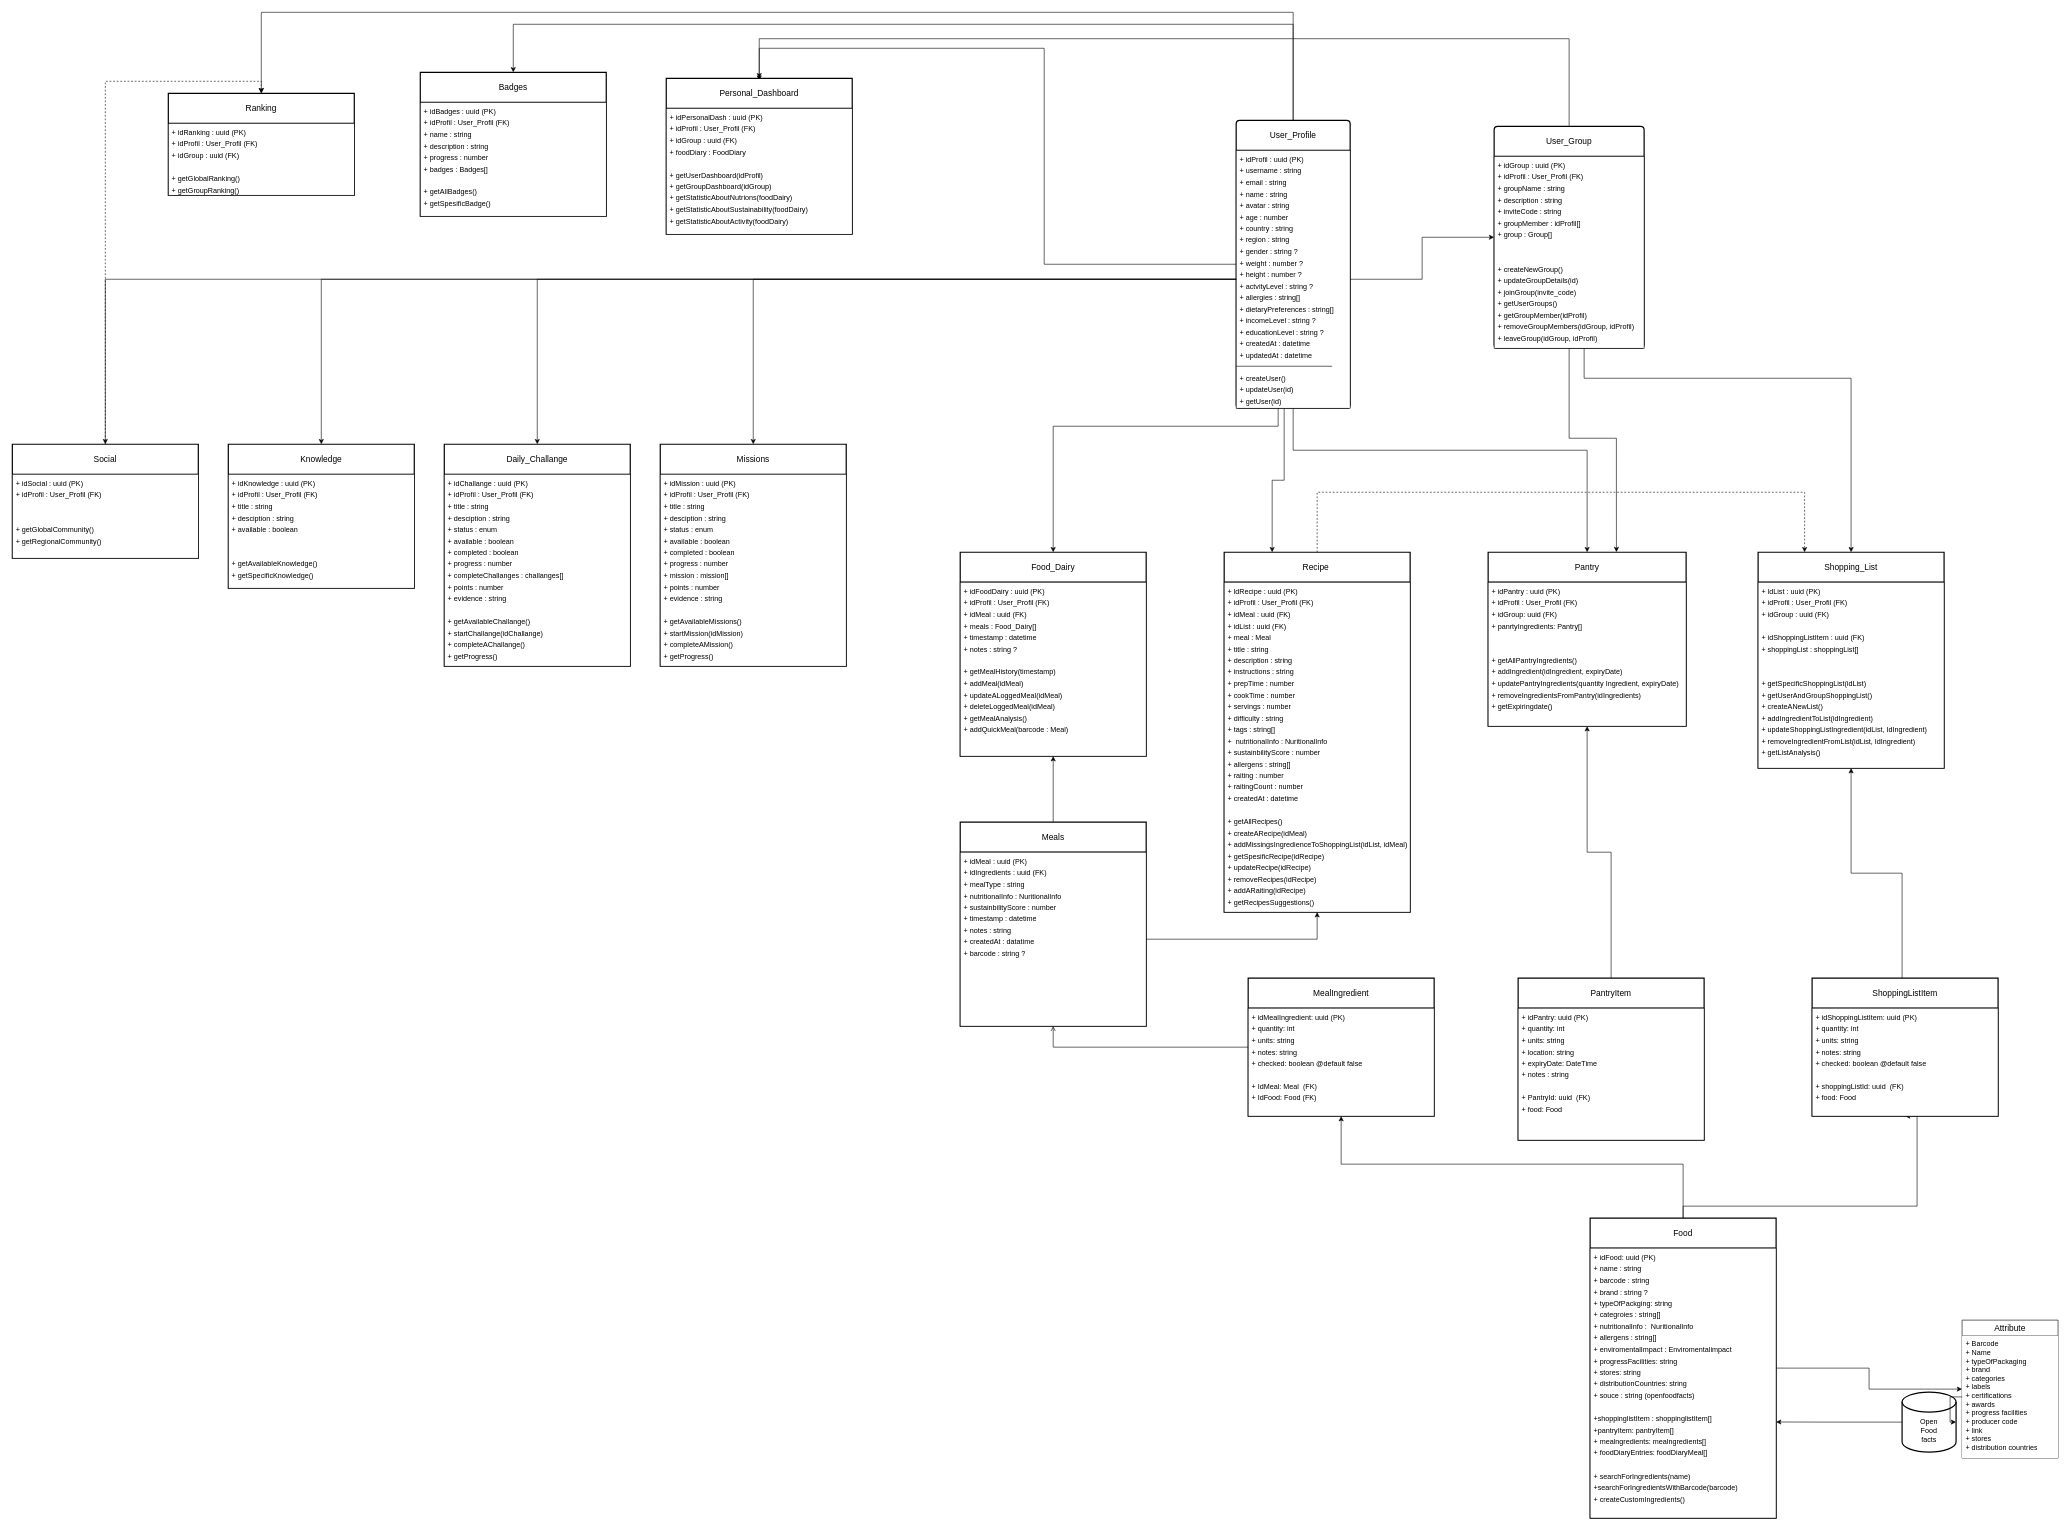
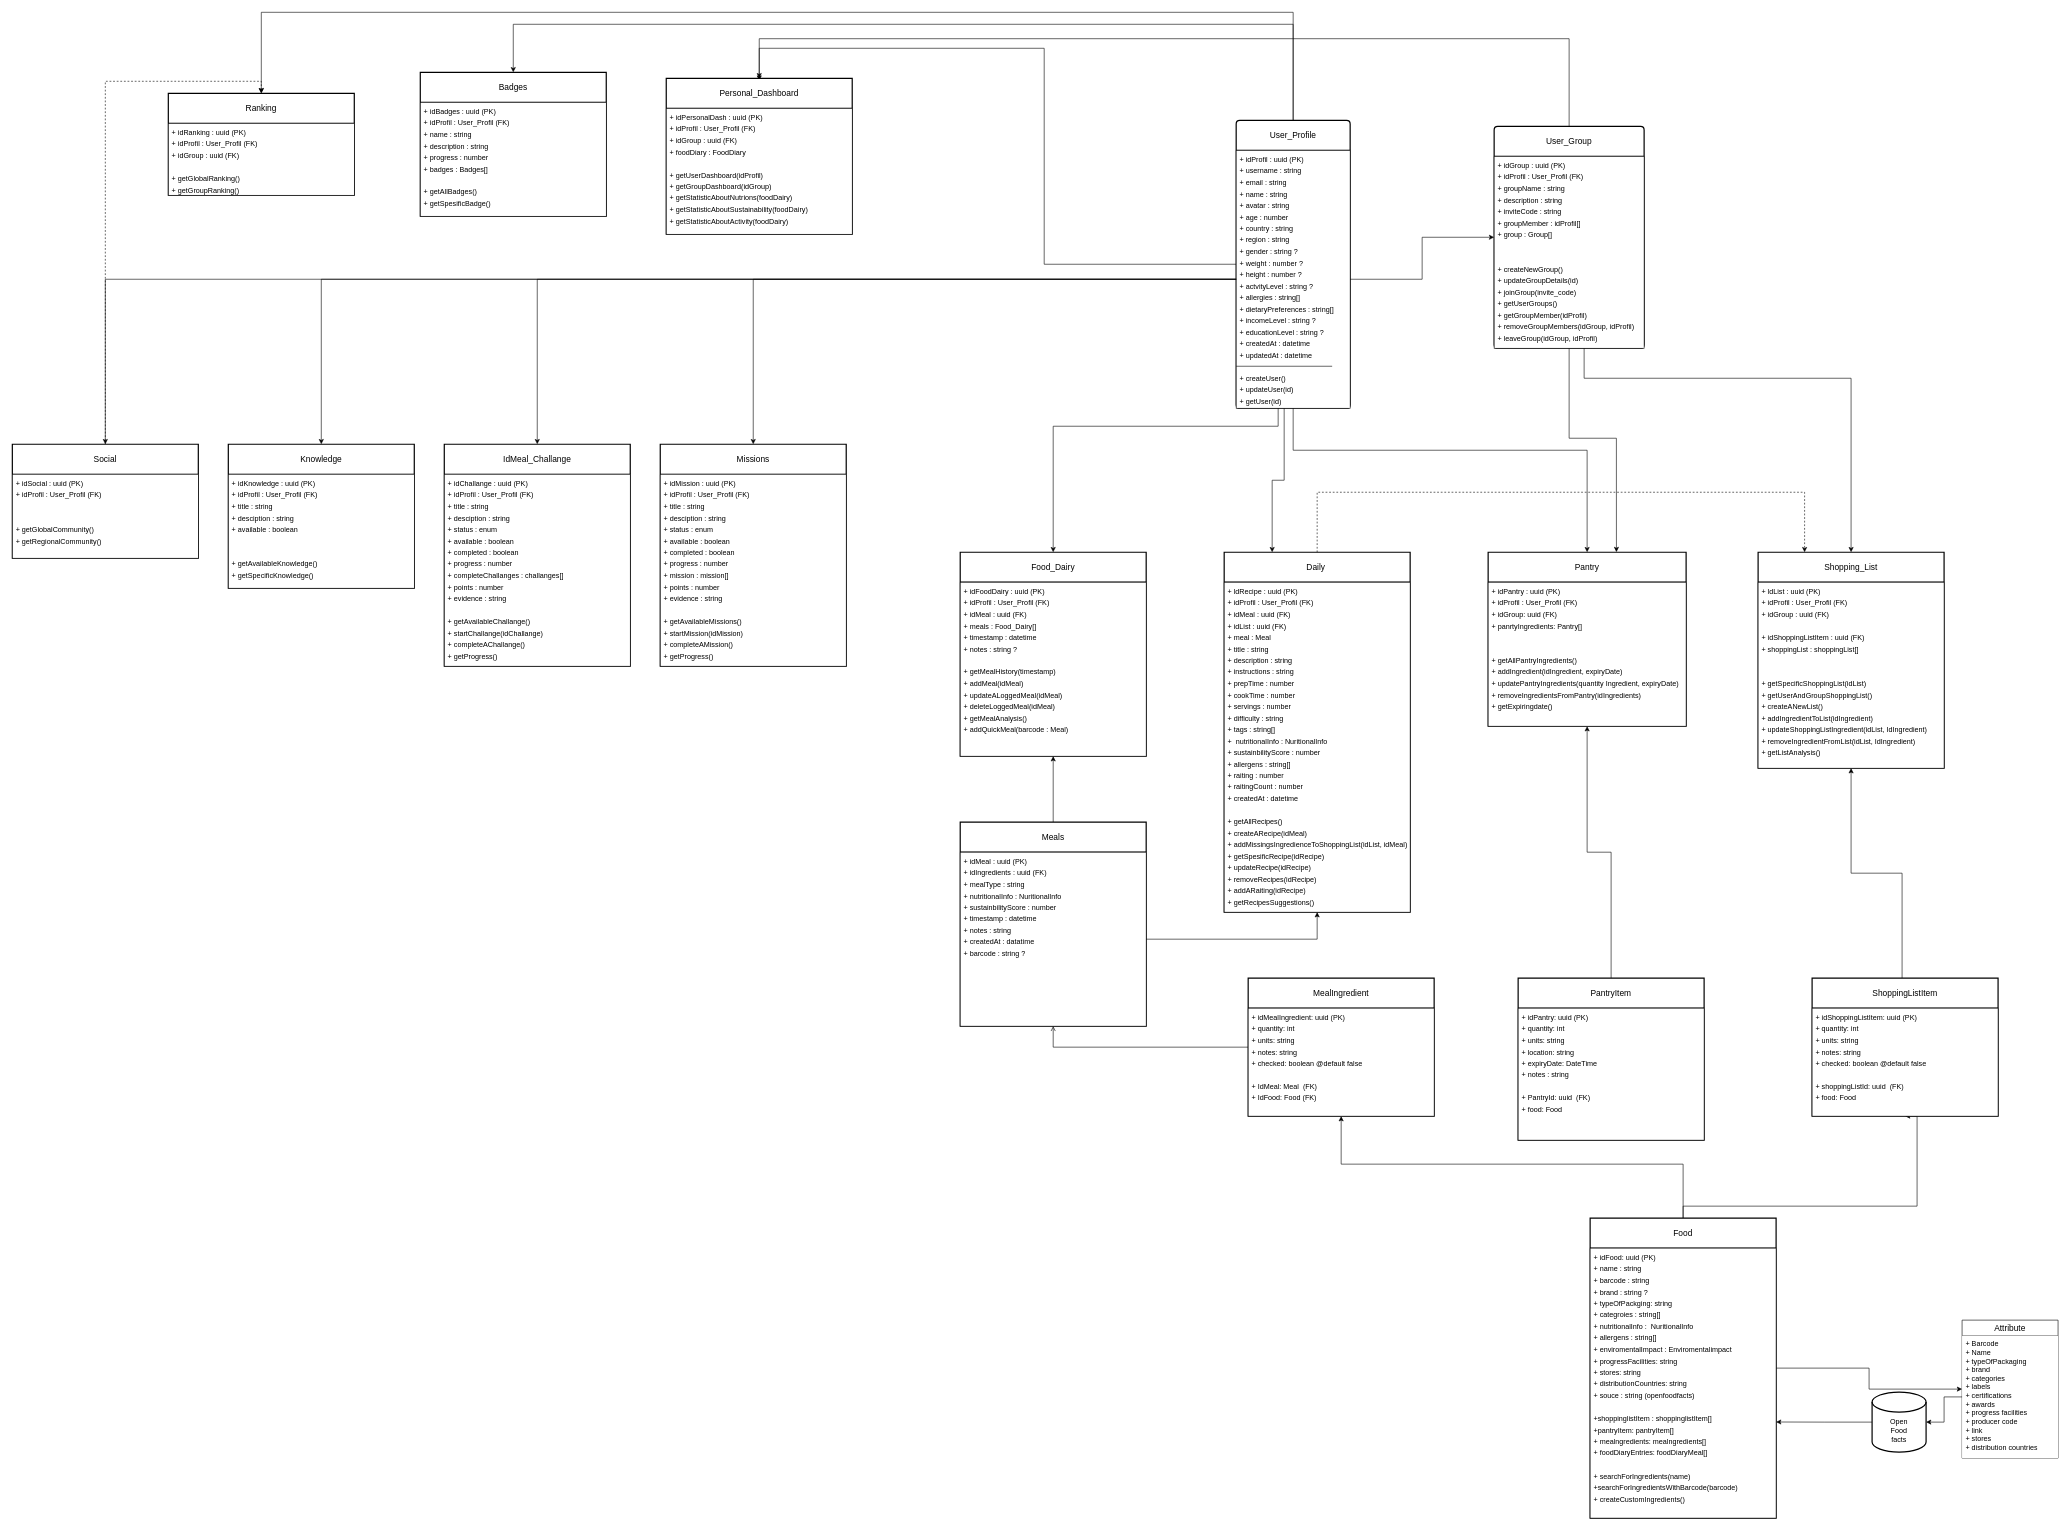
node "Daily_Challange": label "Daily_Challange" -> "IdMeal_Challange"
node "Recipe": label "Recipe" -> "Daily"
node "Open Food facts": moved (1929, 1422) -> (1899, 1422)
